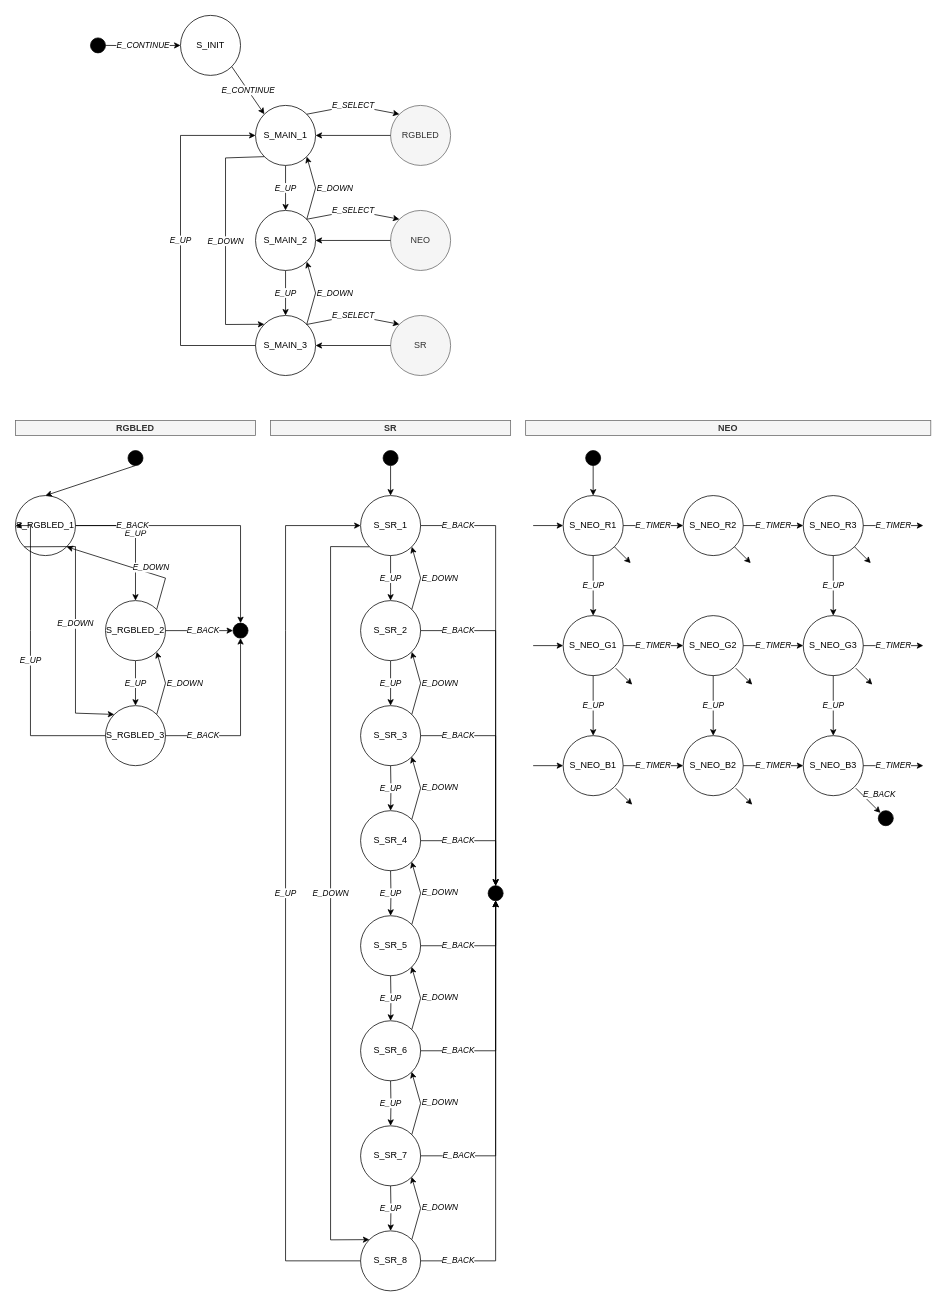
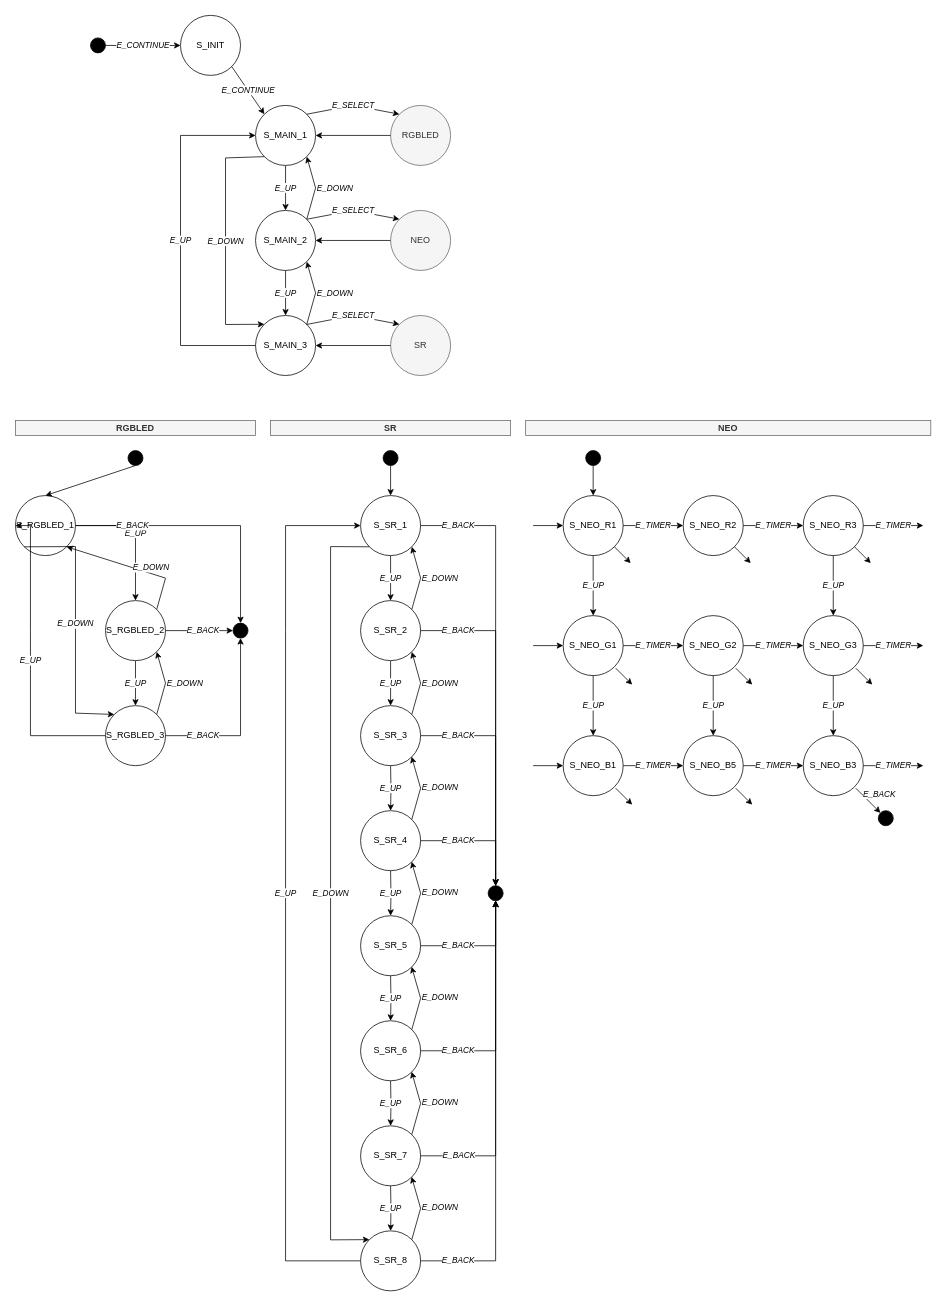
node "S_NEO_B2": label "S_NEO_B2" -> "S_NEO_B5"
